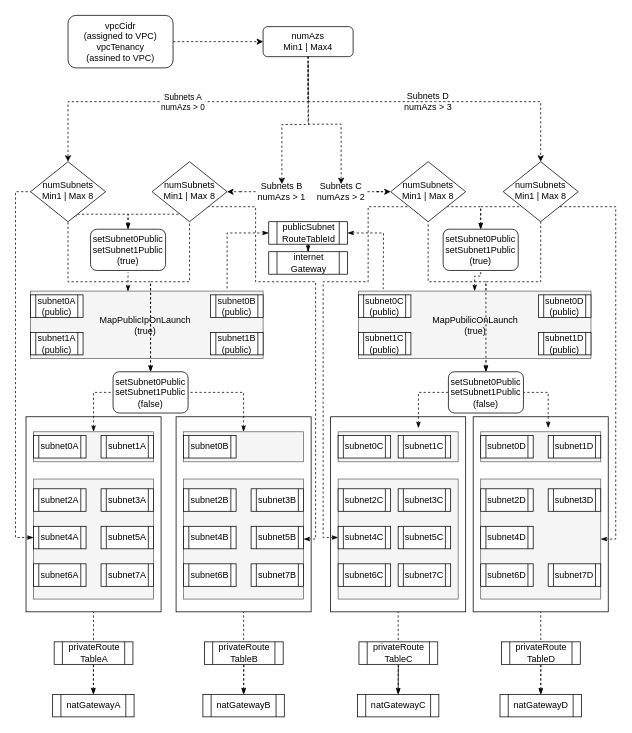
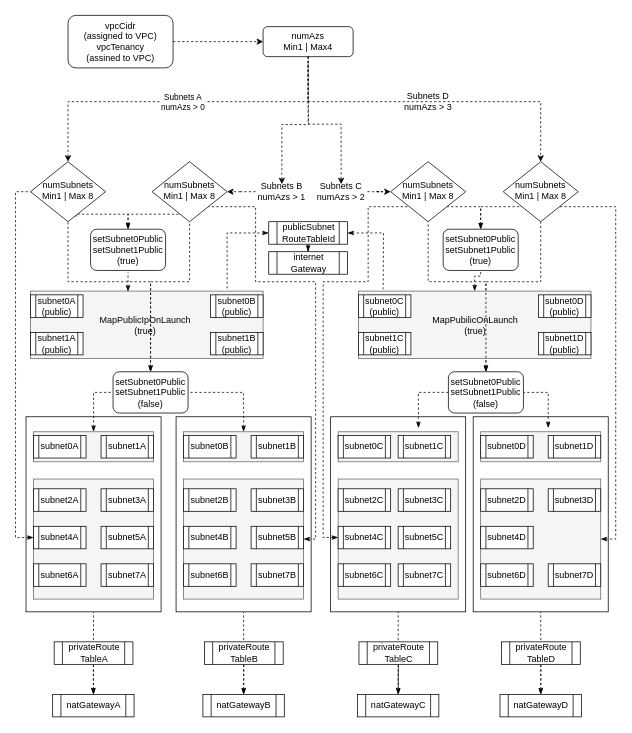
node "subnet1B": added
